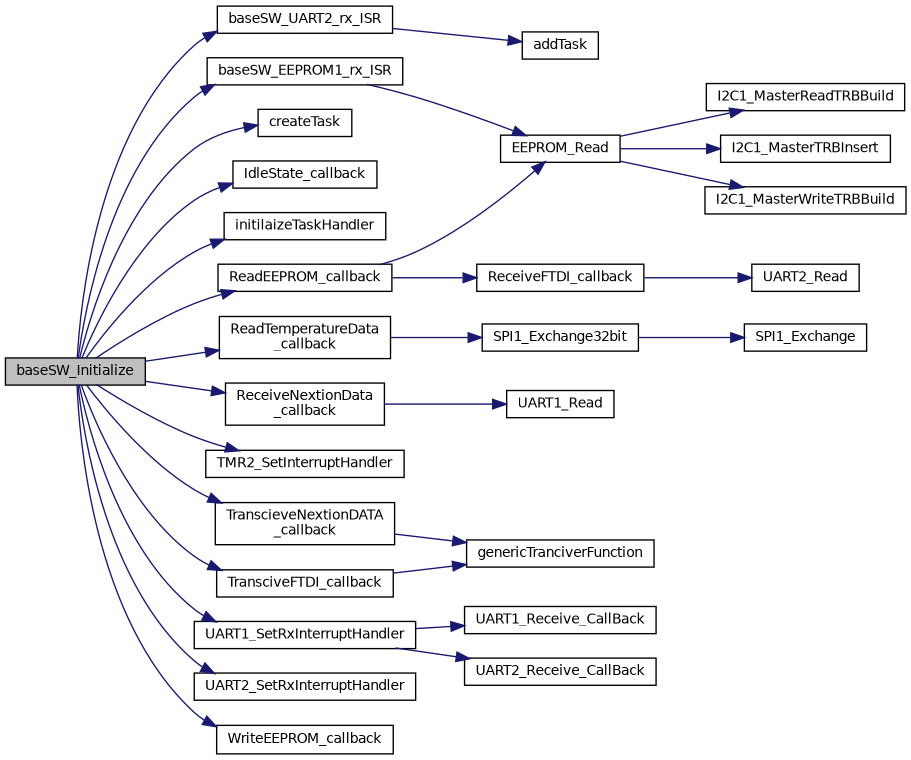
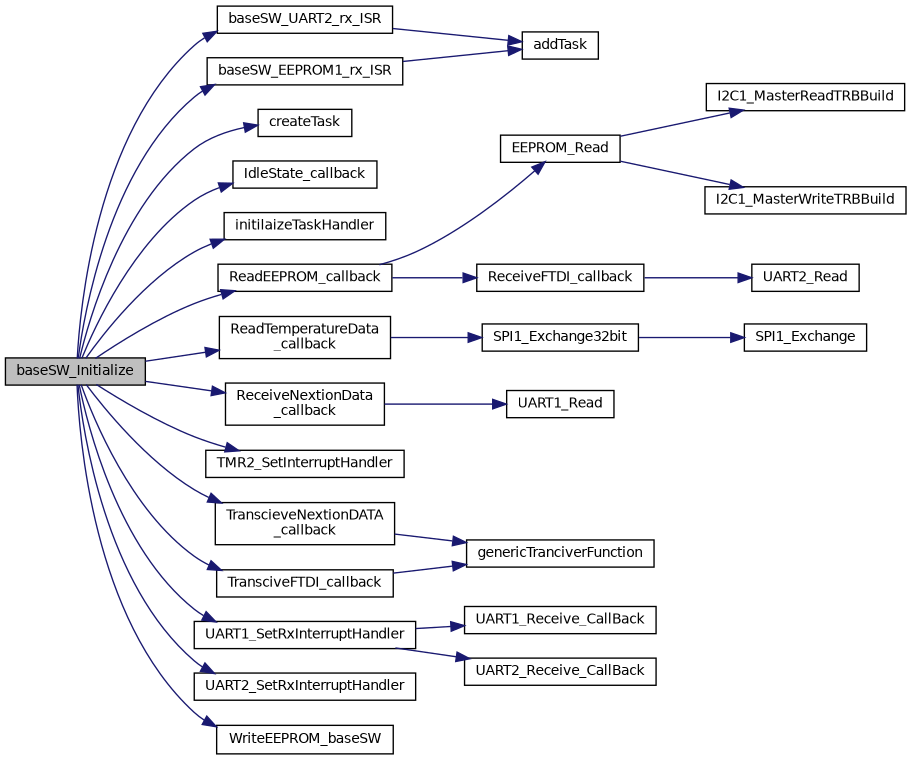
edge "baseSW_EEPROM1_rx_ISR" -> "EEPROM_Read": now "baseSW_EEPROM1_rx_ISR" -> "addTask"
node "I2C1_MasterTRBInsert": removed
node "WriteEEPROM_callback": label "WriteEEPROM_callback" -> "WriteEEPROM_baseSW"
